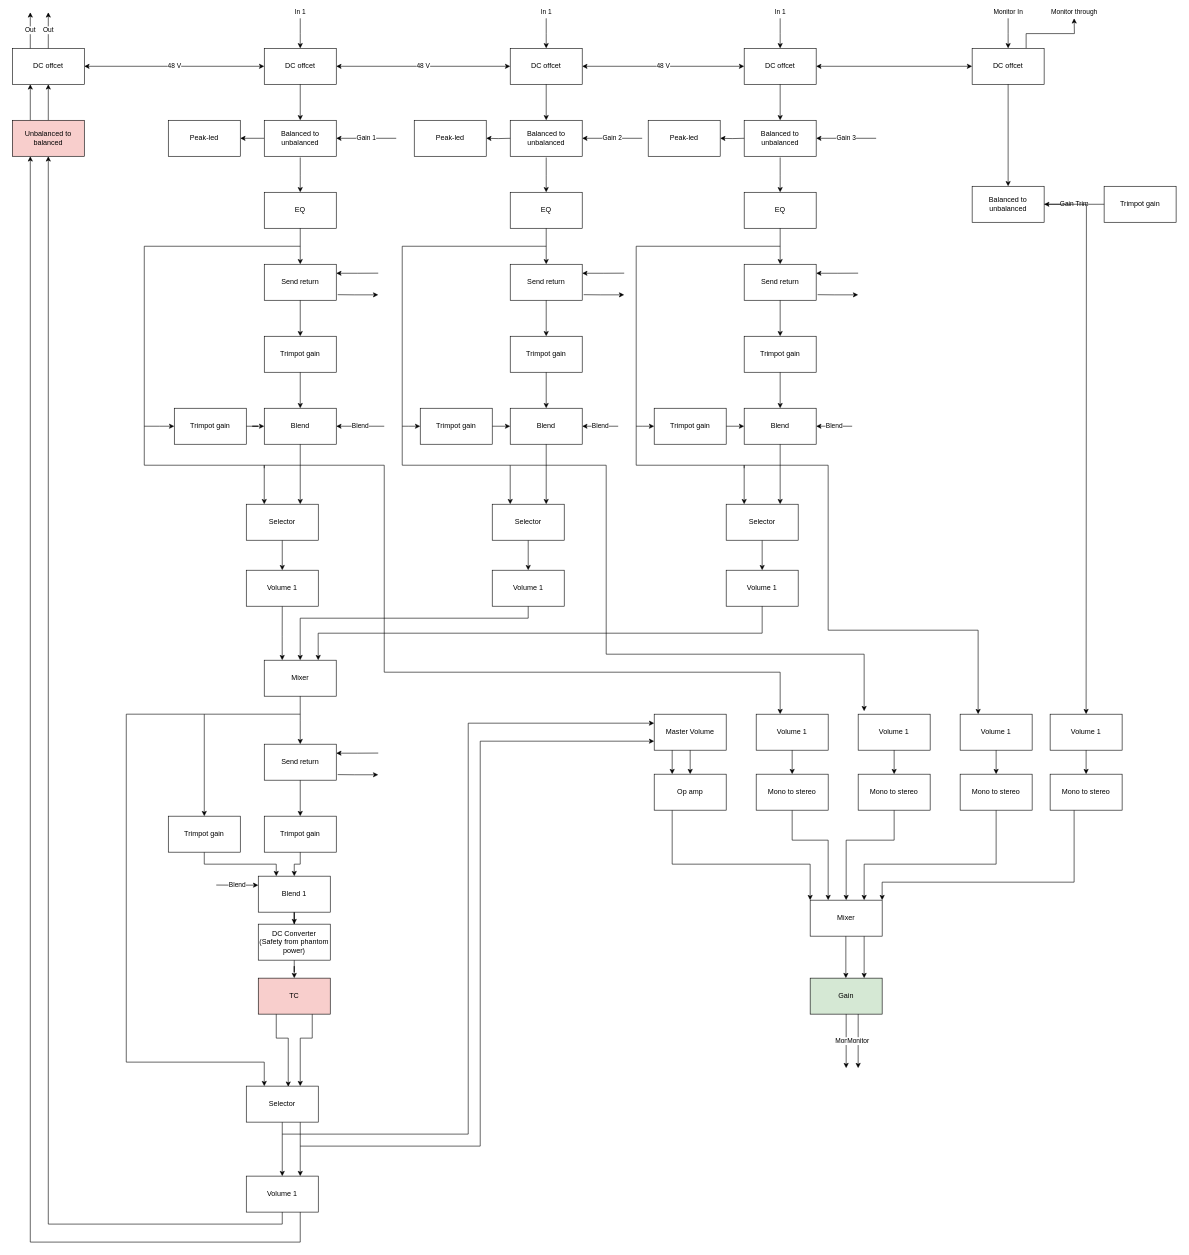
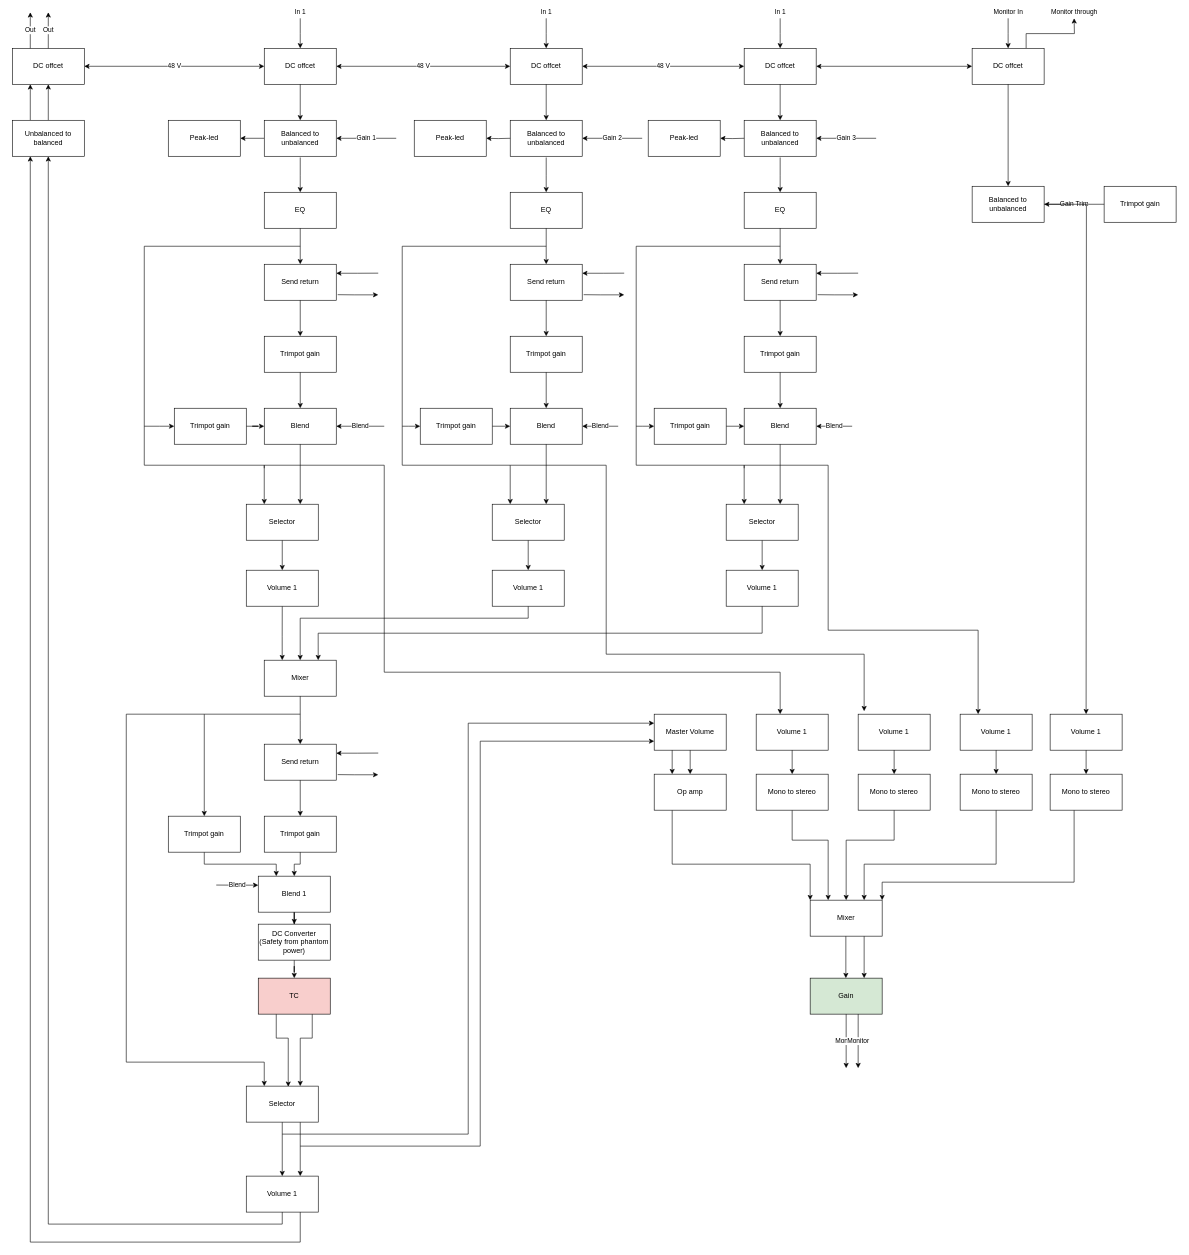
node "Unbalanced to balanced": fillcolor #f8cecc -> #ffffff
